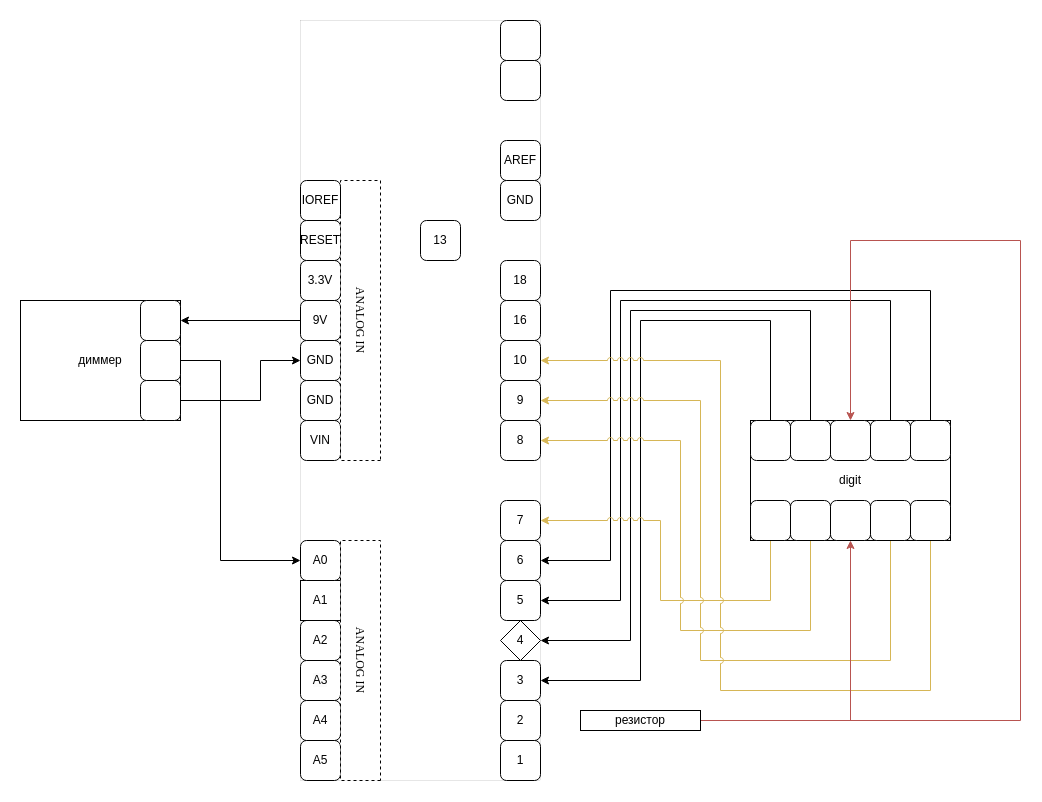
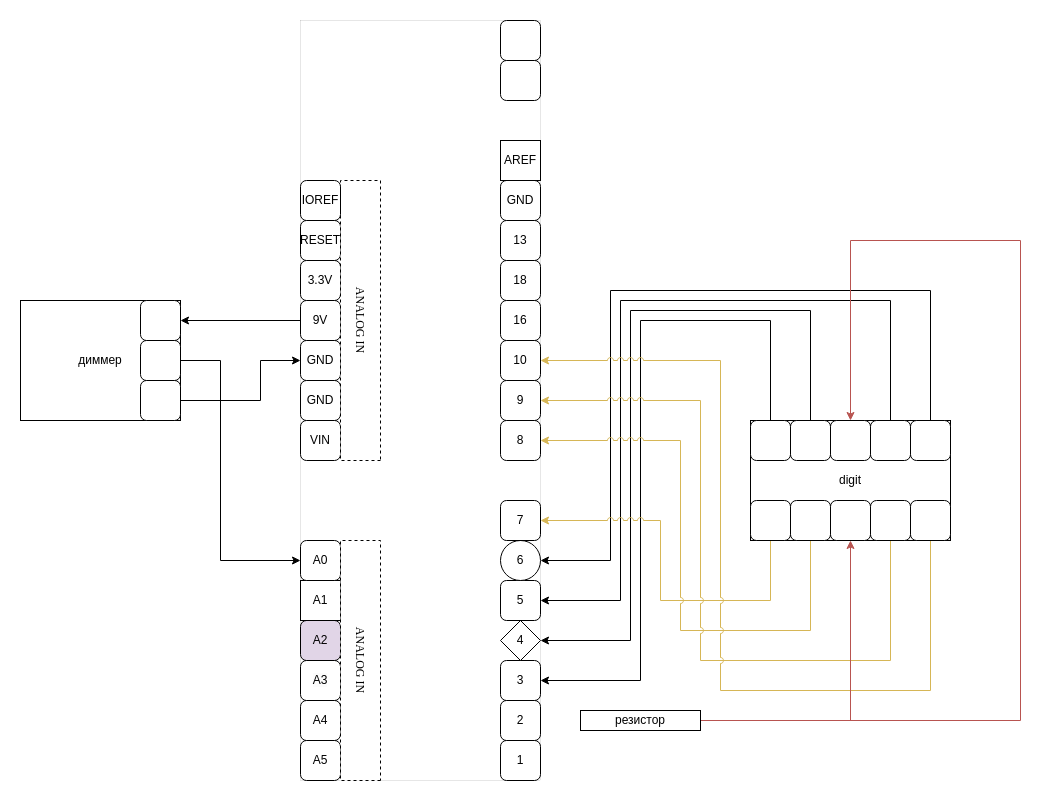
node "AREF": shape rounded rectangle -> rectangle
node "13": moved (441, 241) -> (521, 241)
node "6": shape rounded rectangle -> ellipse
node "A2": fillcolor #ffffff -> #e1d5e7
